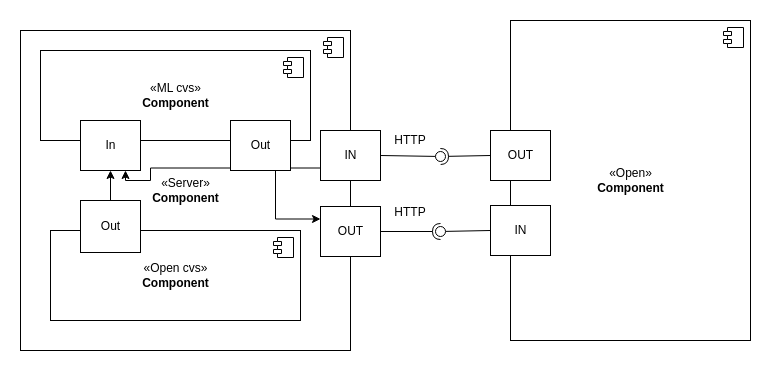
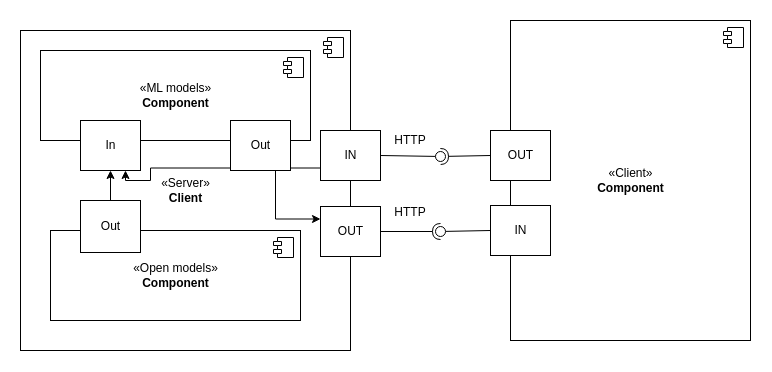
node "«ML cvs» Component": label "«ML cvs» Component" -> "«ML models» Component"
node "«Open» Component": label "«Open» Component" -> "«Client» Component"
node "«Server» Component": label "«Server» Component" -> "«Server» Client"
node "«Open cvs» Component": label "«Open cvs» Component" -> "«Open models» Component"
